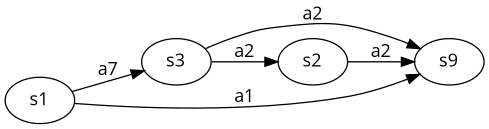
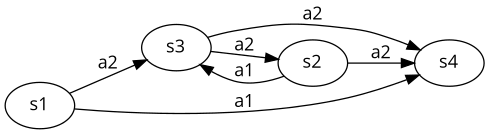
node "s9": label "s9" -> "s4"
edge "s1" -> "s3": label "a7" -> "a2"
edge "s2" -> "s3": added, label "a1"
